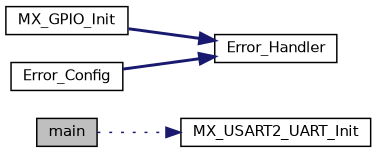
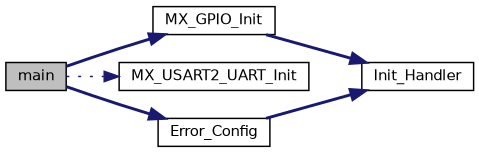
node "Error_Handler": label "Error_Handler" -> "Init_Handler"
edge "main" -> "MX_GPIO_Init": added
edge "main" -> "Error_Config": added
